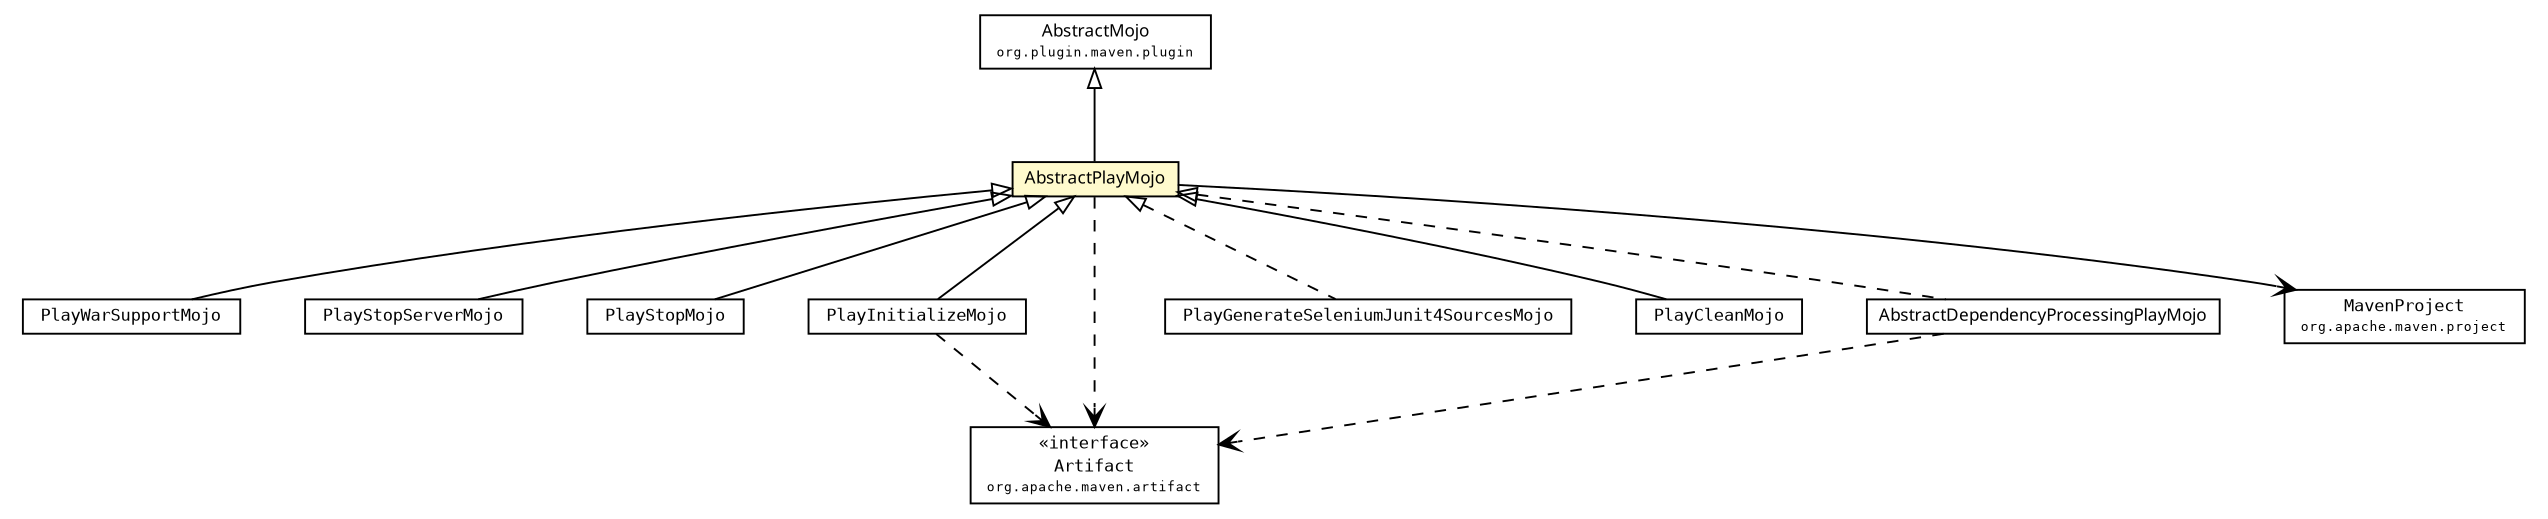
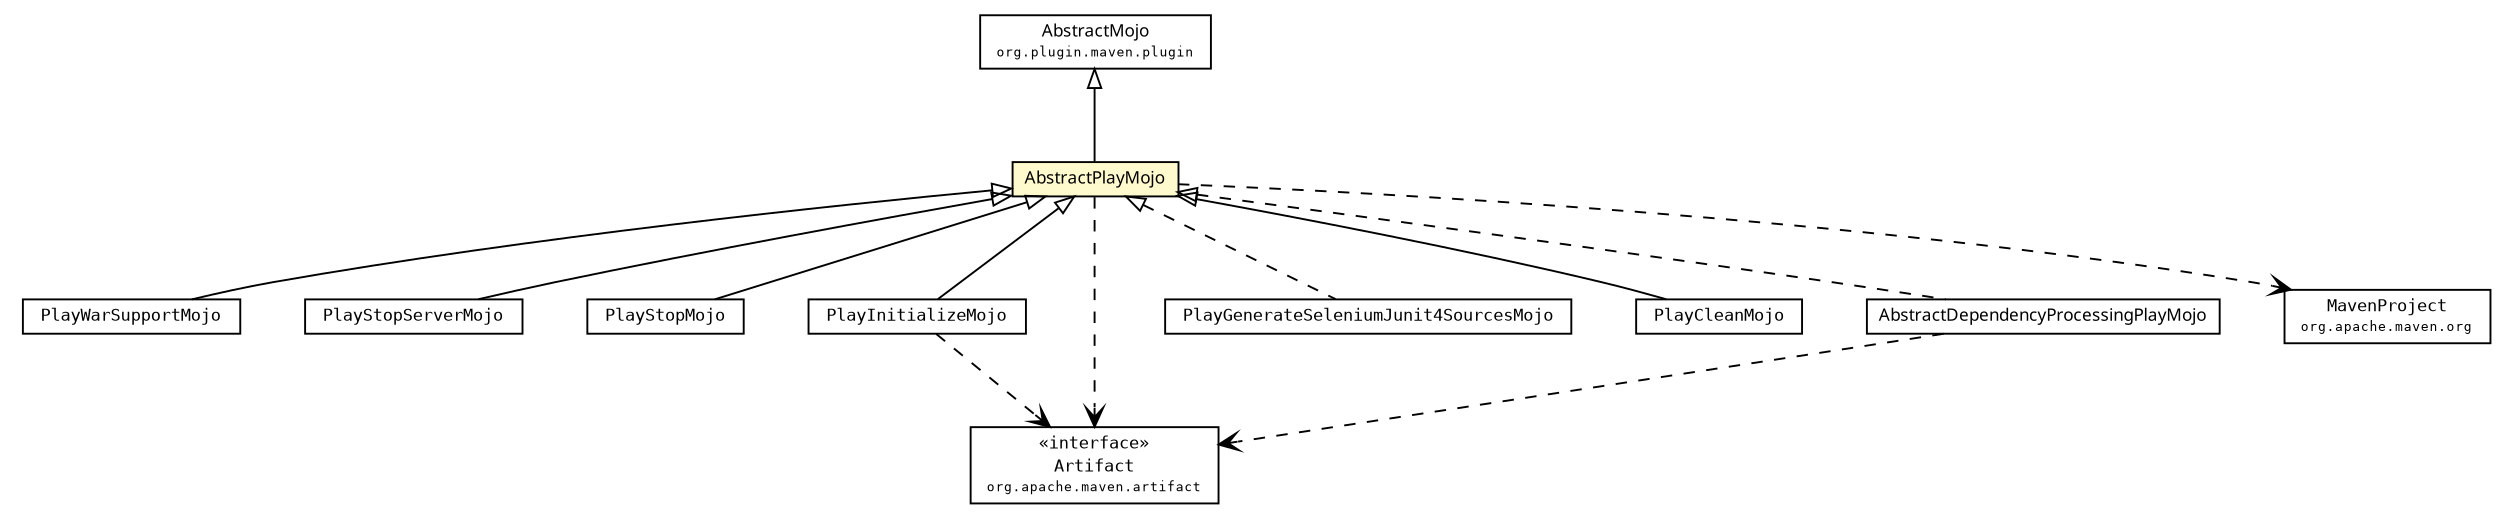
edge "AbstractPlayMojo" -> "MavenProject": style solid -> dashed
node "MavenProject": text "org.apache.maven.project" -> "org.apache.maven.org"
